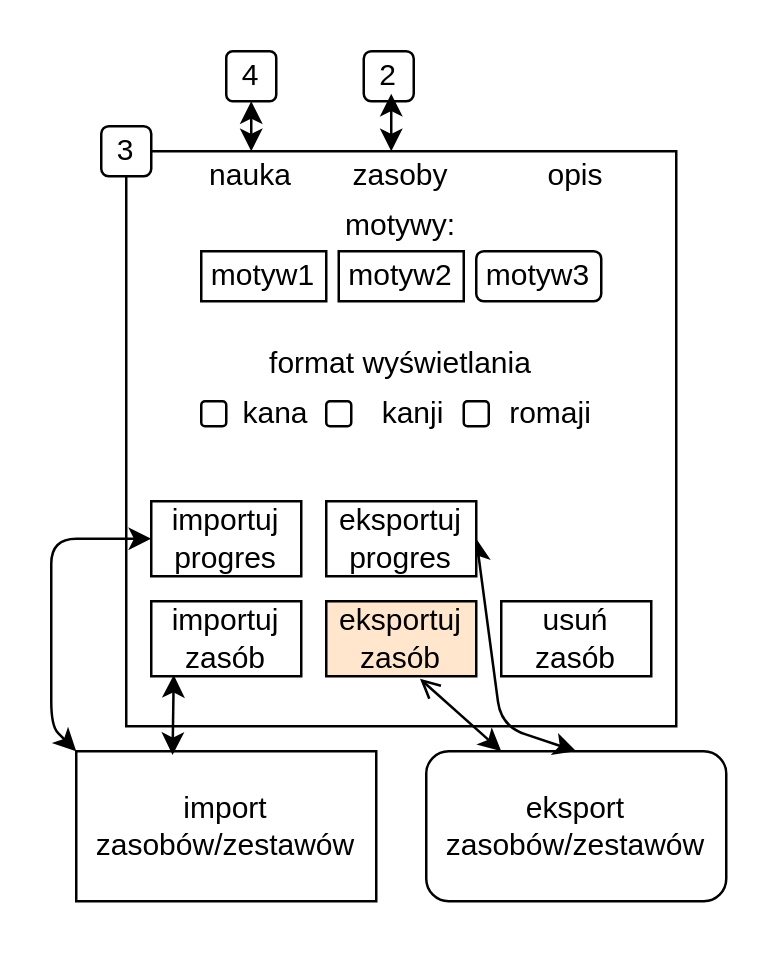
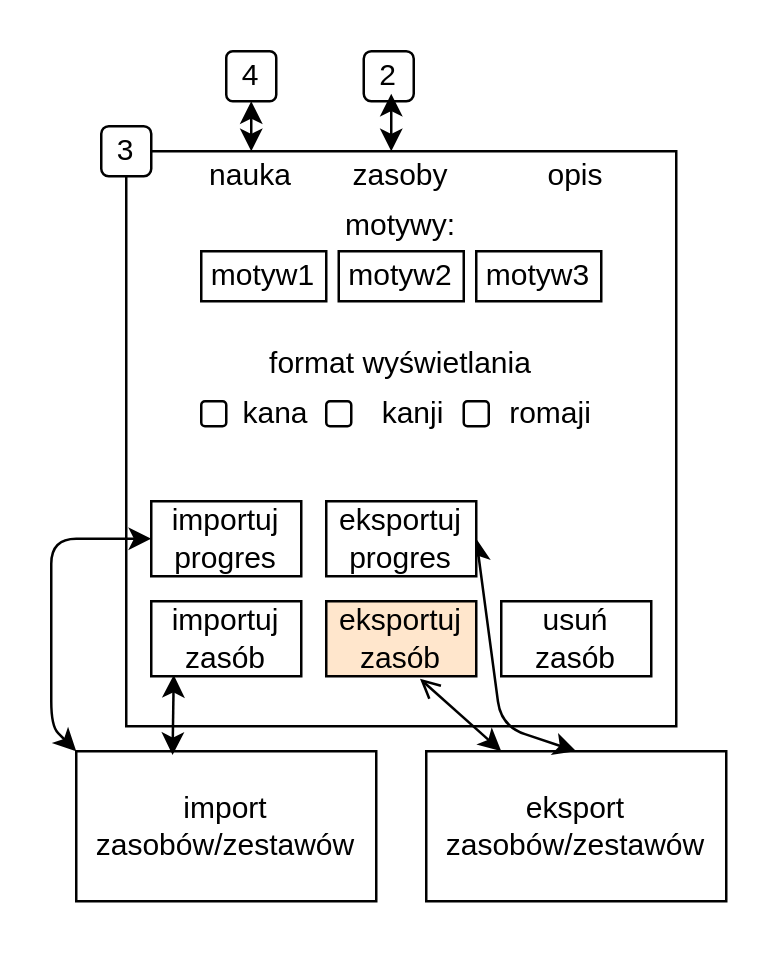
node "motyw3": shape rounded rectangle -> rectangle
node "eksport zasobów/zestawów": shape rounded rectangle -> rectangle
